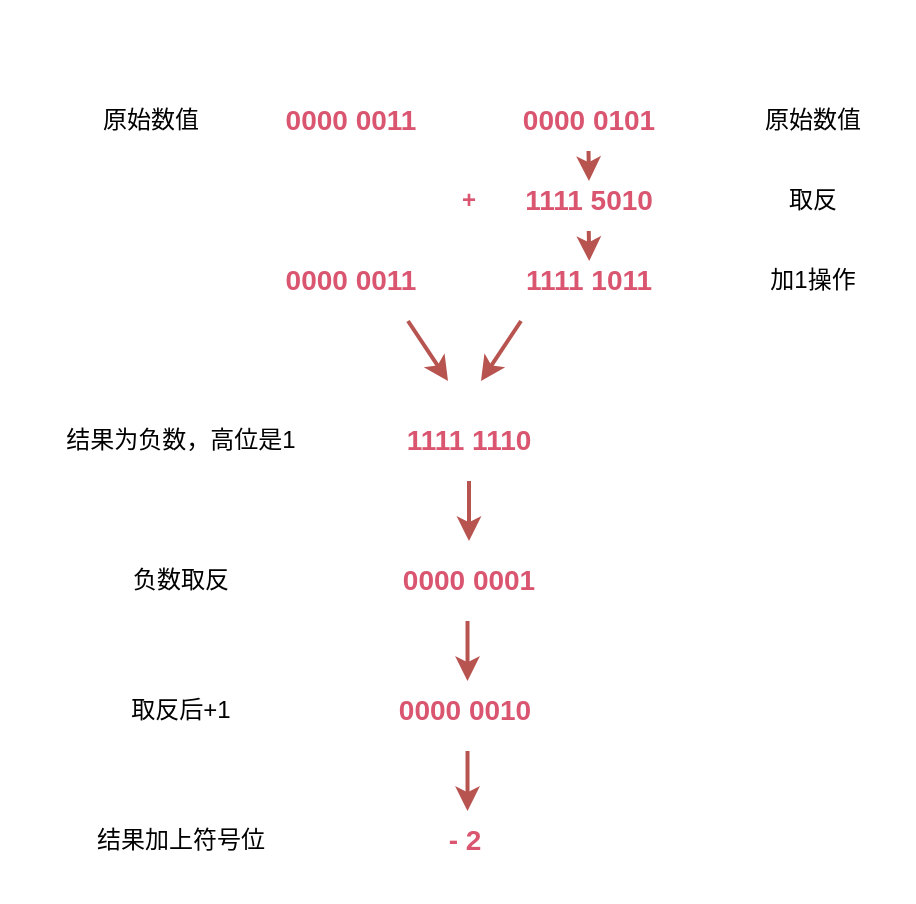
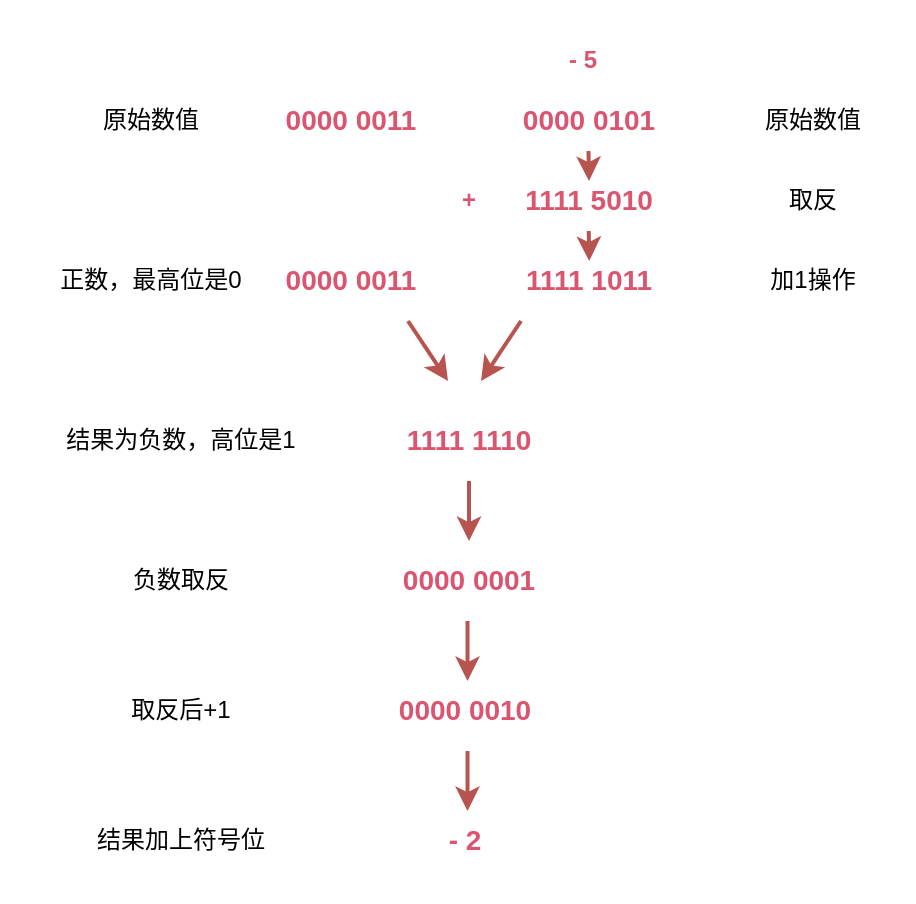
node "- 5": added
node "正数，最高位是0": added
